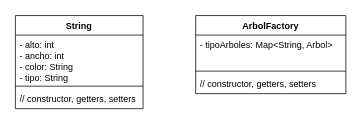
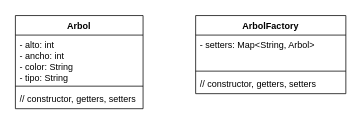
node "String": label "String" -> "Arbol"
node "- tipoArboles: Map<String, Arbol>": label "- tipoArboles: Map<String, Arbol>" -> "- setters: Map<String, Arbol>"
